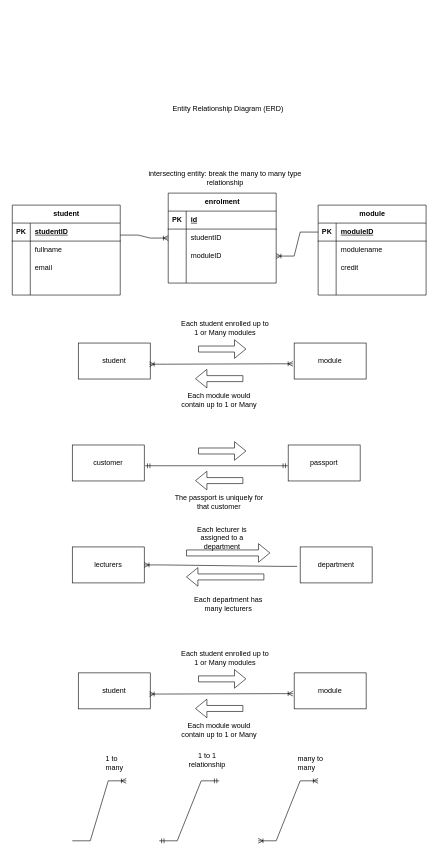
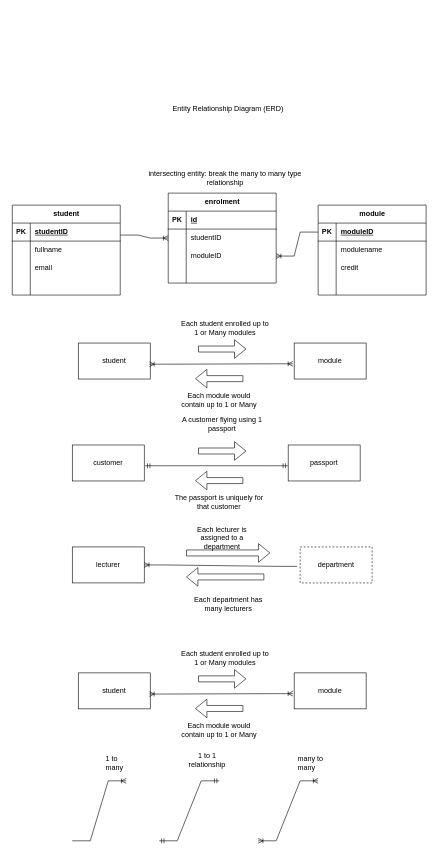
node "A customer flying using 1 passport": added
node "lecturers": label "lecturers" -> "lecturer"
node "department": style solid -> dashed
